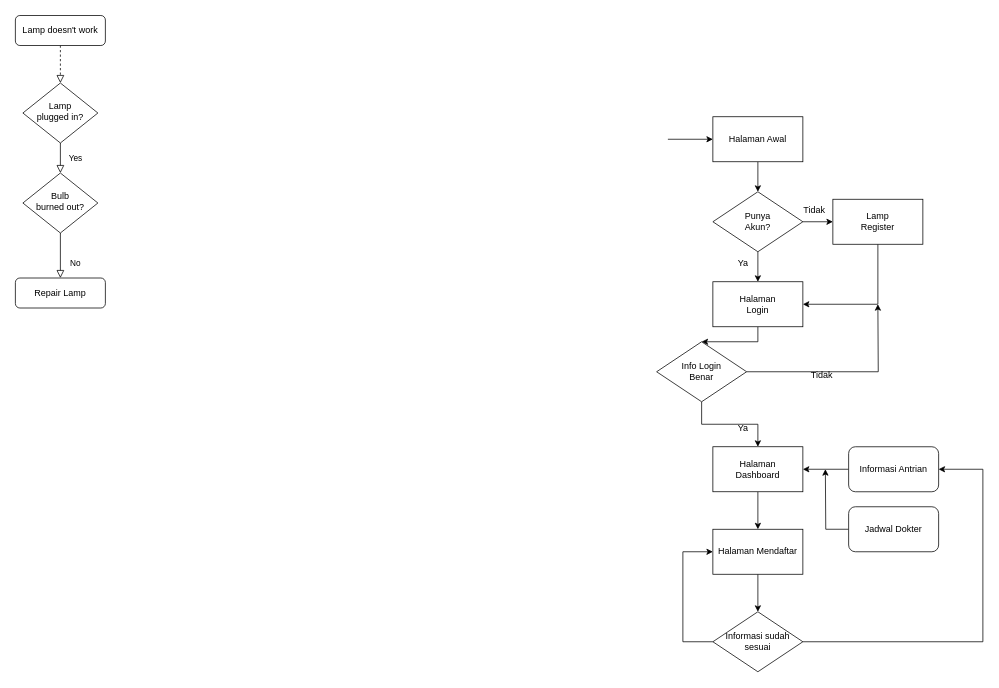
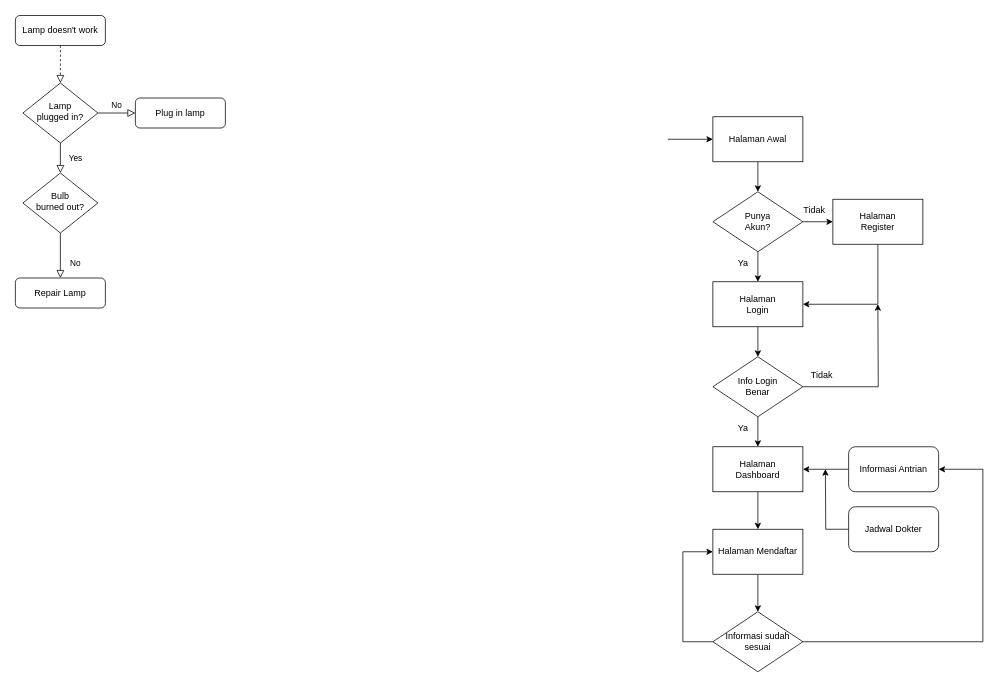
edge "Lamp plugged in?" -> "Plug in lamp": added, label "No"
node "Plug in lamp": added
node "Lamp Register": label "Lamp Register" -> "Halaman Register"
node "Info Login Benar": moved (702, 372) -> (758, 387)
